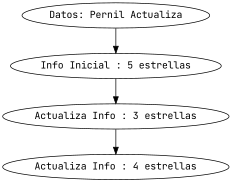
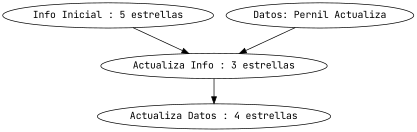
edge "Datos: Pernil Actualiza" -> "Info Inicial : 5 estrellas": now "Datos: Pernil Actualiza" -> "Actualiza Info : 3 estrellas"
node "Actualiza Info : 4 estrellas": label "Actualiza Info : 4 estrellas" -> "Actualiza Datos : 4 estrellas"
